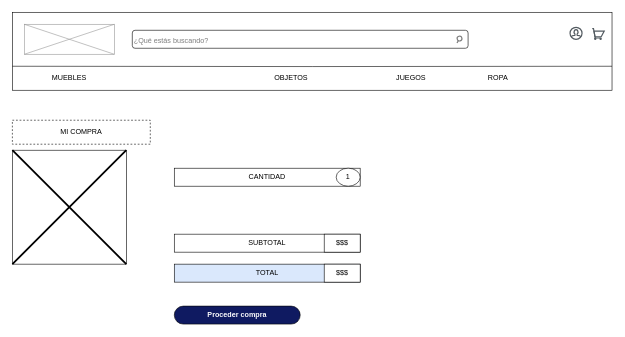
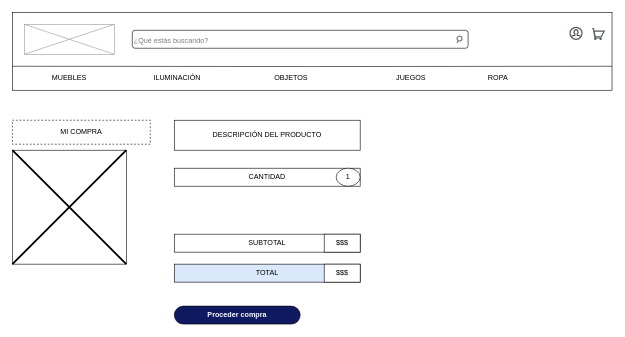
node "ILUMINACIÓN": added
node "DESCRIPCIÓN DEL PRODUCTO": added
